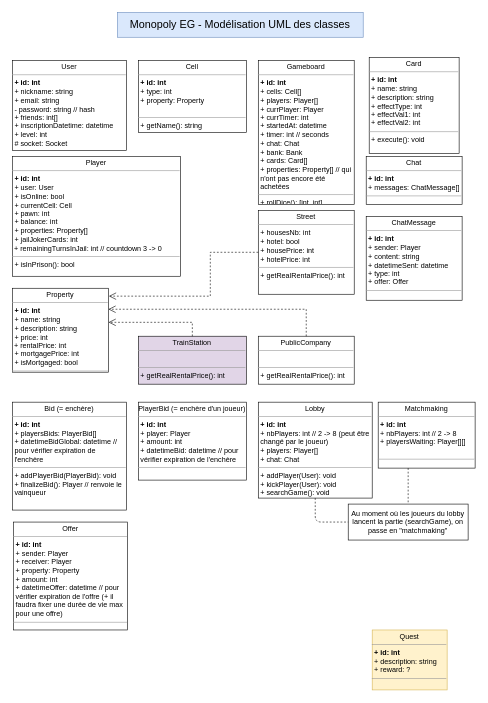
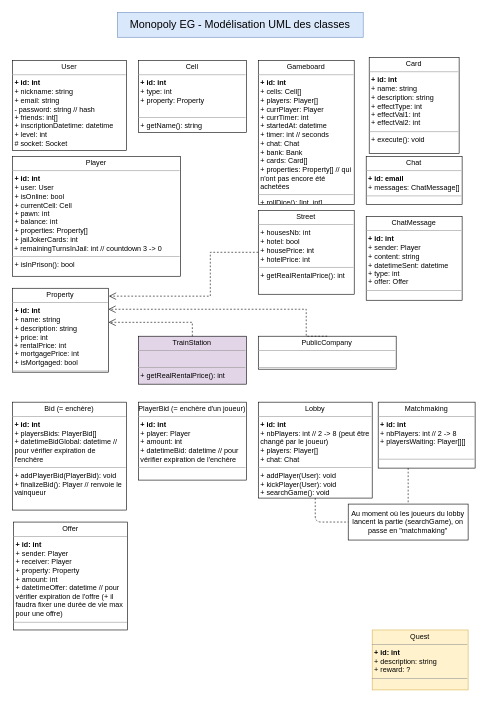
node "Chat + id: int + messages: ChatMessage[]": label "Chat + id: int + messages: ChatMessage[]" -> "Chat + id: email + messages: ChatMessage[]"
node "PublicCompany + getRealRentalPrice(): int": size 96x48 -> 138x33
node "Quest + id: int + description: string + reward: ?": size 75x60 -> 96x60
